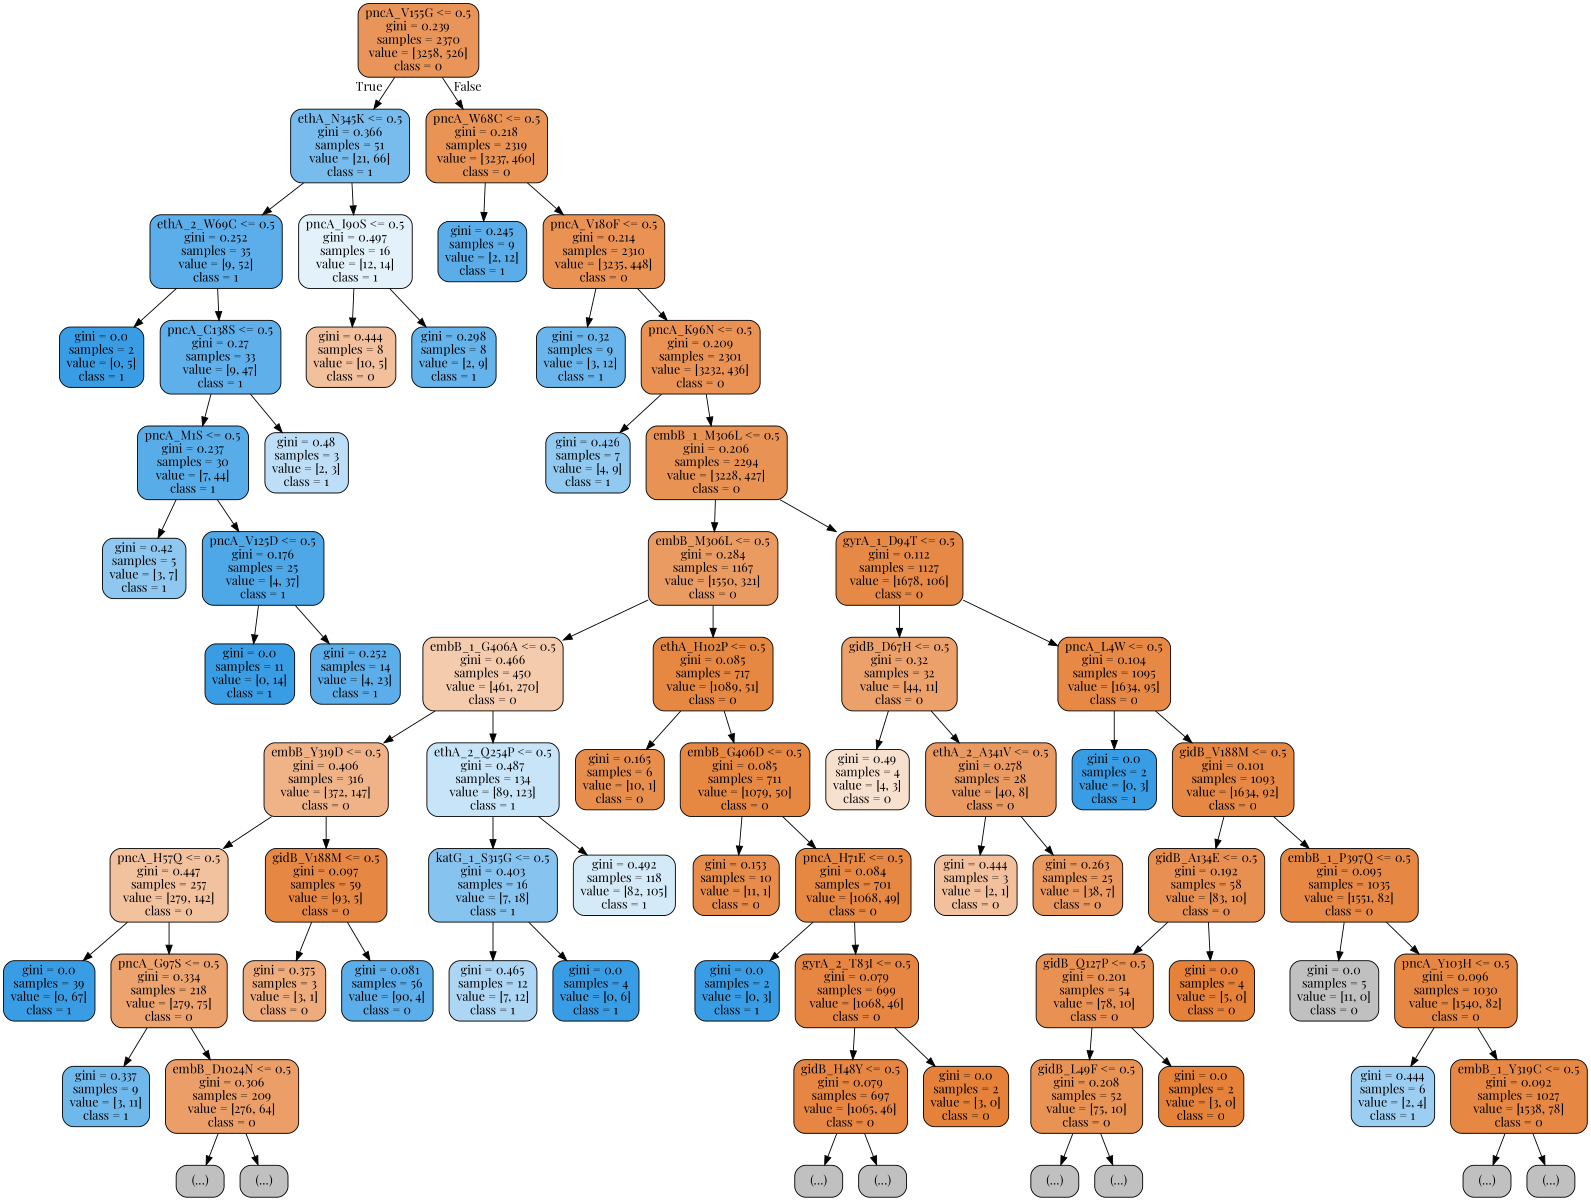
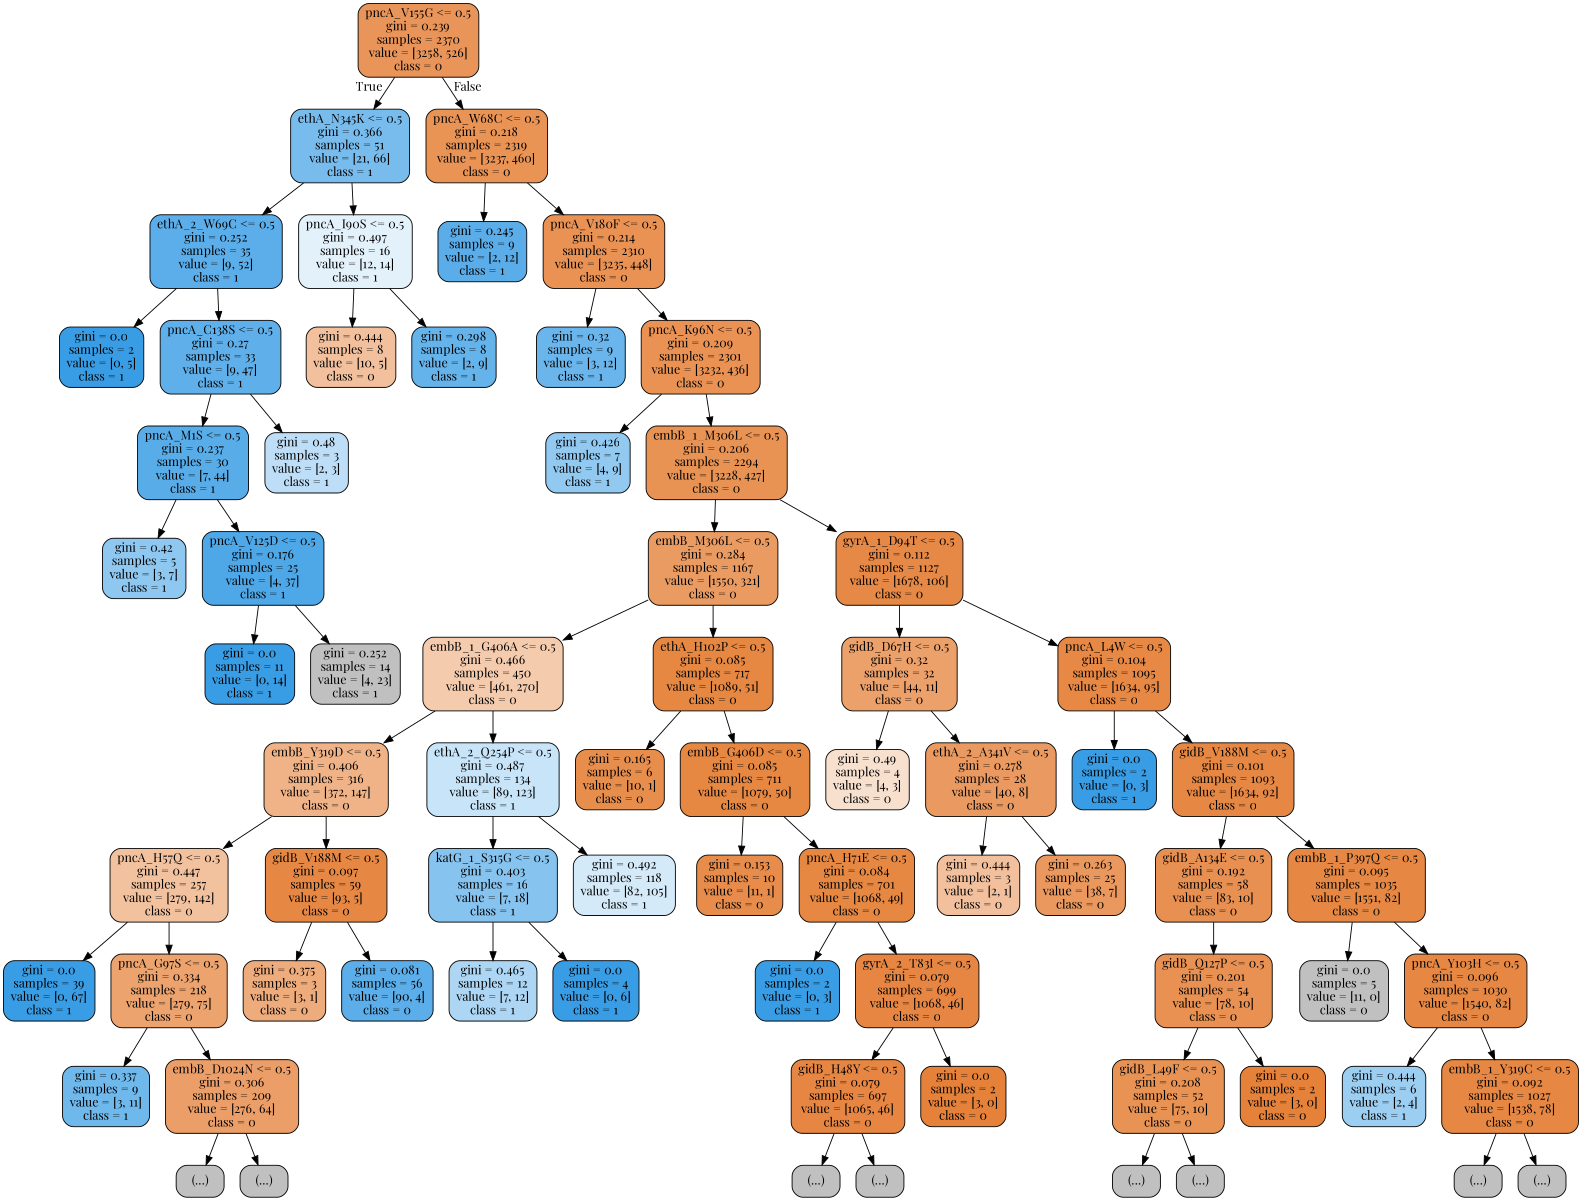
node "gini = 0.252 samples = 14 value = [4, 23] class = 1": fillcolor #5baeea -> #c0c0c0
node "gini = 0.0 samples = 4 value = [5, 0] class = 0": removed
